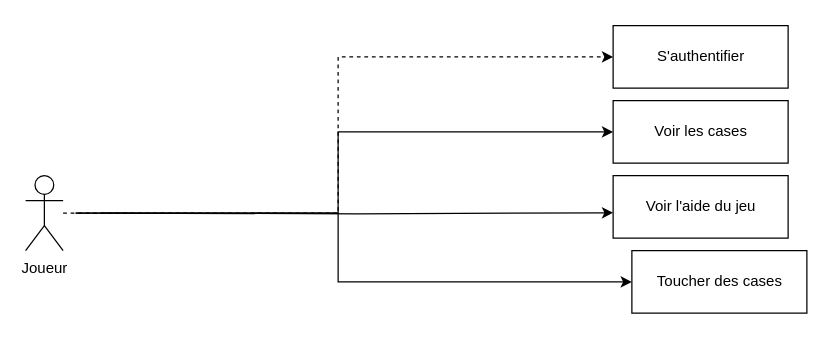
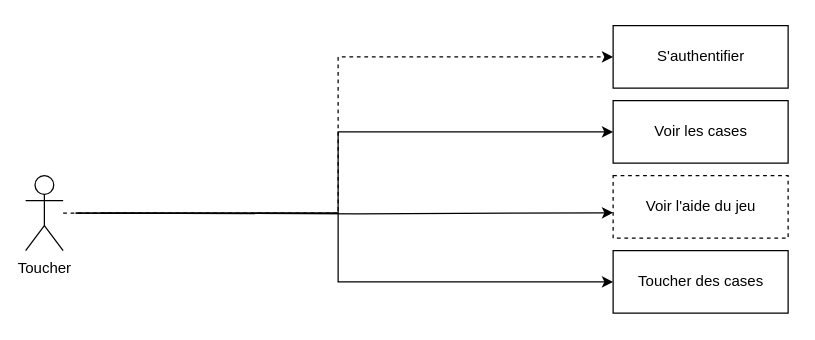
node "Voir l'aide du jeu": style solid -> dashed
node "Joueur": label "Joueur" -> "Toucher"
node "Toucher des cases": moved (719, 282) -> (701, 282)
